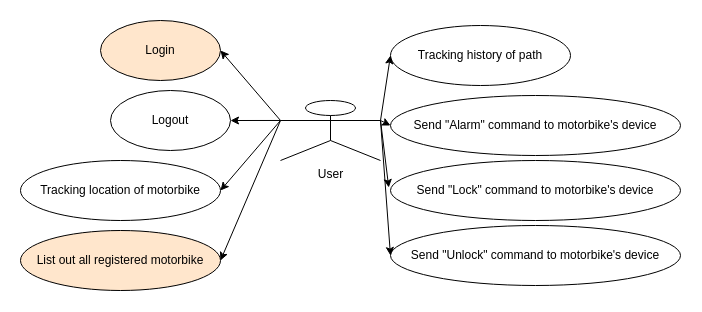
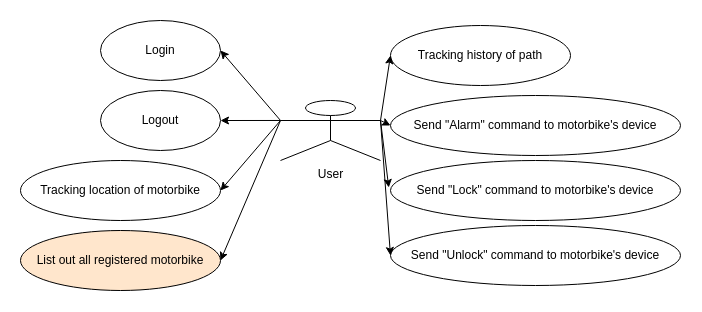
node "Login": fillcolor #ffe6cc -> #ffffff
node "Logout": moved (171, 121) -> (161, 121)
